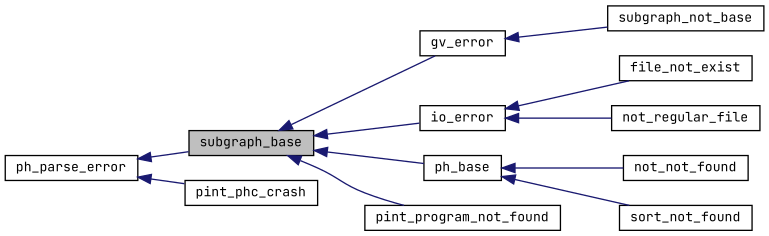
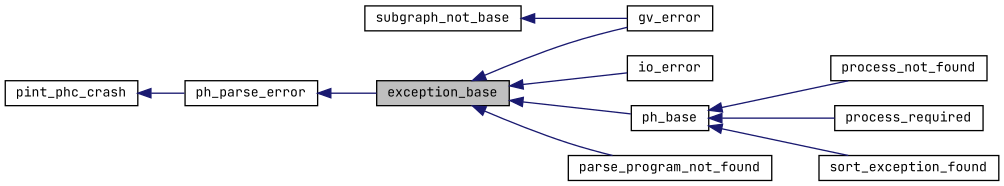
edge "subgraph_not_base" -> "gv_error": reversed
node "file_not_exist": removed
node "not_regular_file": removed
node "process_required": added
node "subgraph_base": label "subgraph_base" -> "exception_base"
node "not_not_found": label "not_not_found" -> "process_not_found"
edge "pint_phc_crash" -> "ph_parse_error": reversed
node "pint_program_not_found": label "pint_program_not_found" -> "parse_program_not_found"
node "sort_not_found": label "sort_not_found" -> "sort_exception_found"
